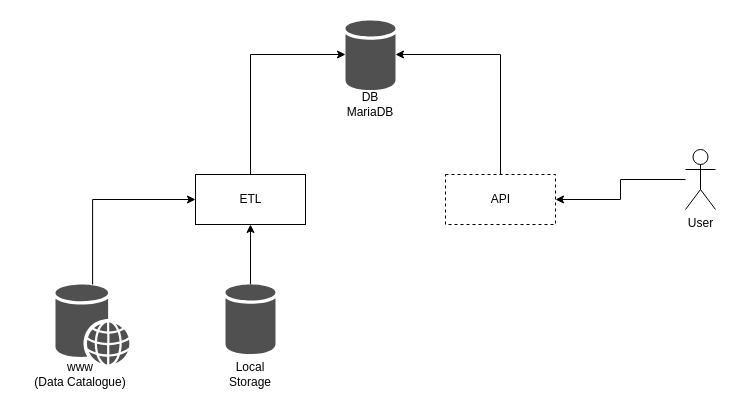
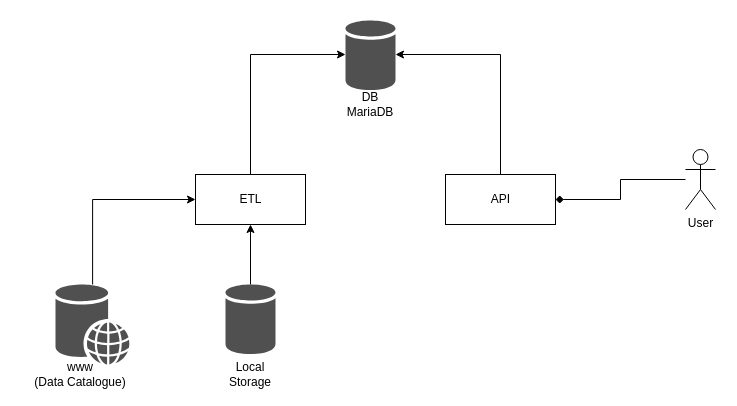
node "API": style dashed -> solid
edge "User" -> "API": arrowhead classic -> diamond
